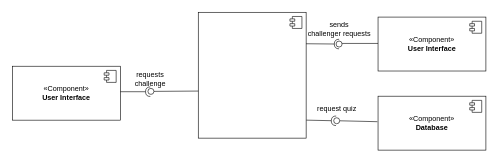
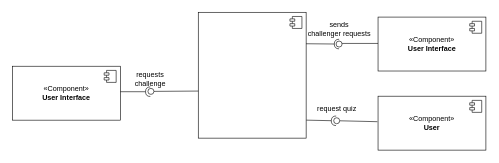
node "«Component» Database": label "«Component» Database" -> "«Component» User"
